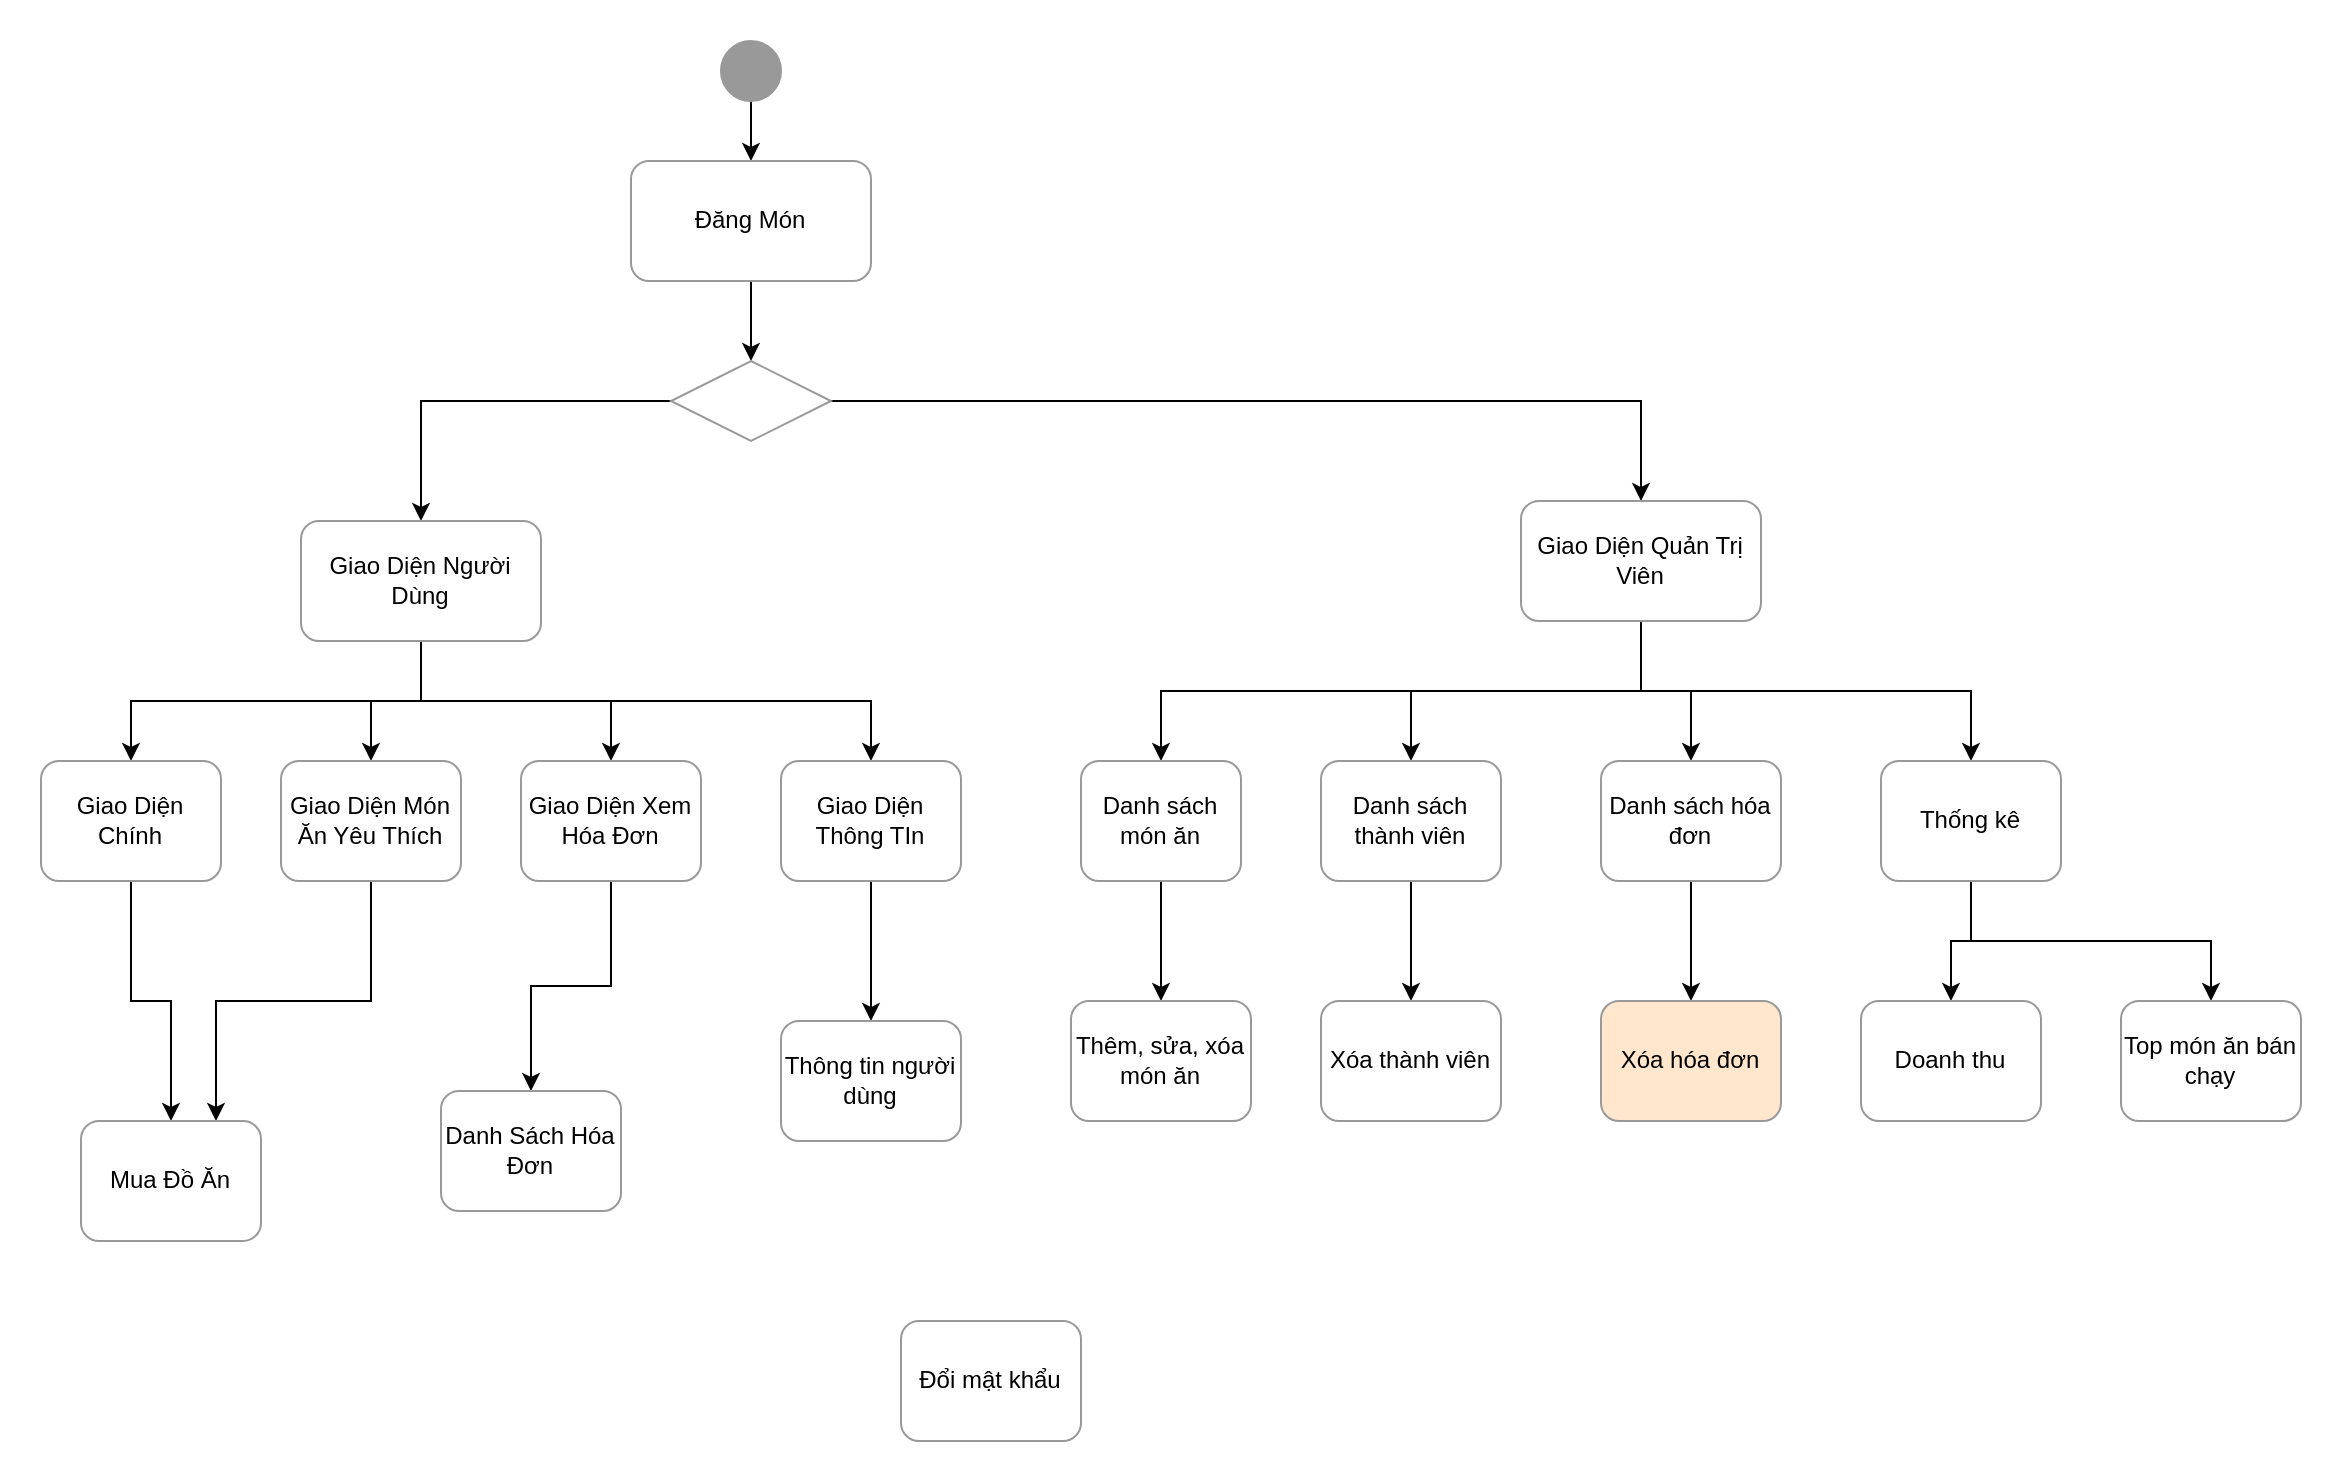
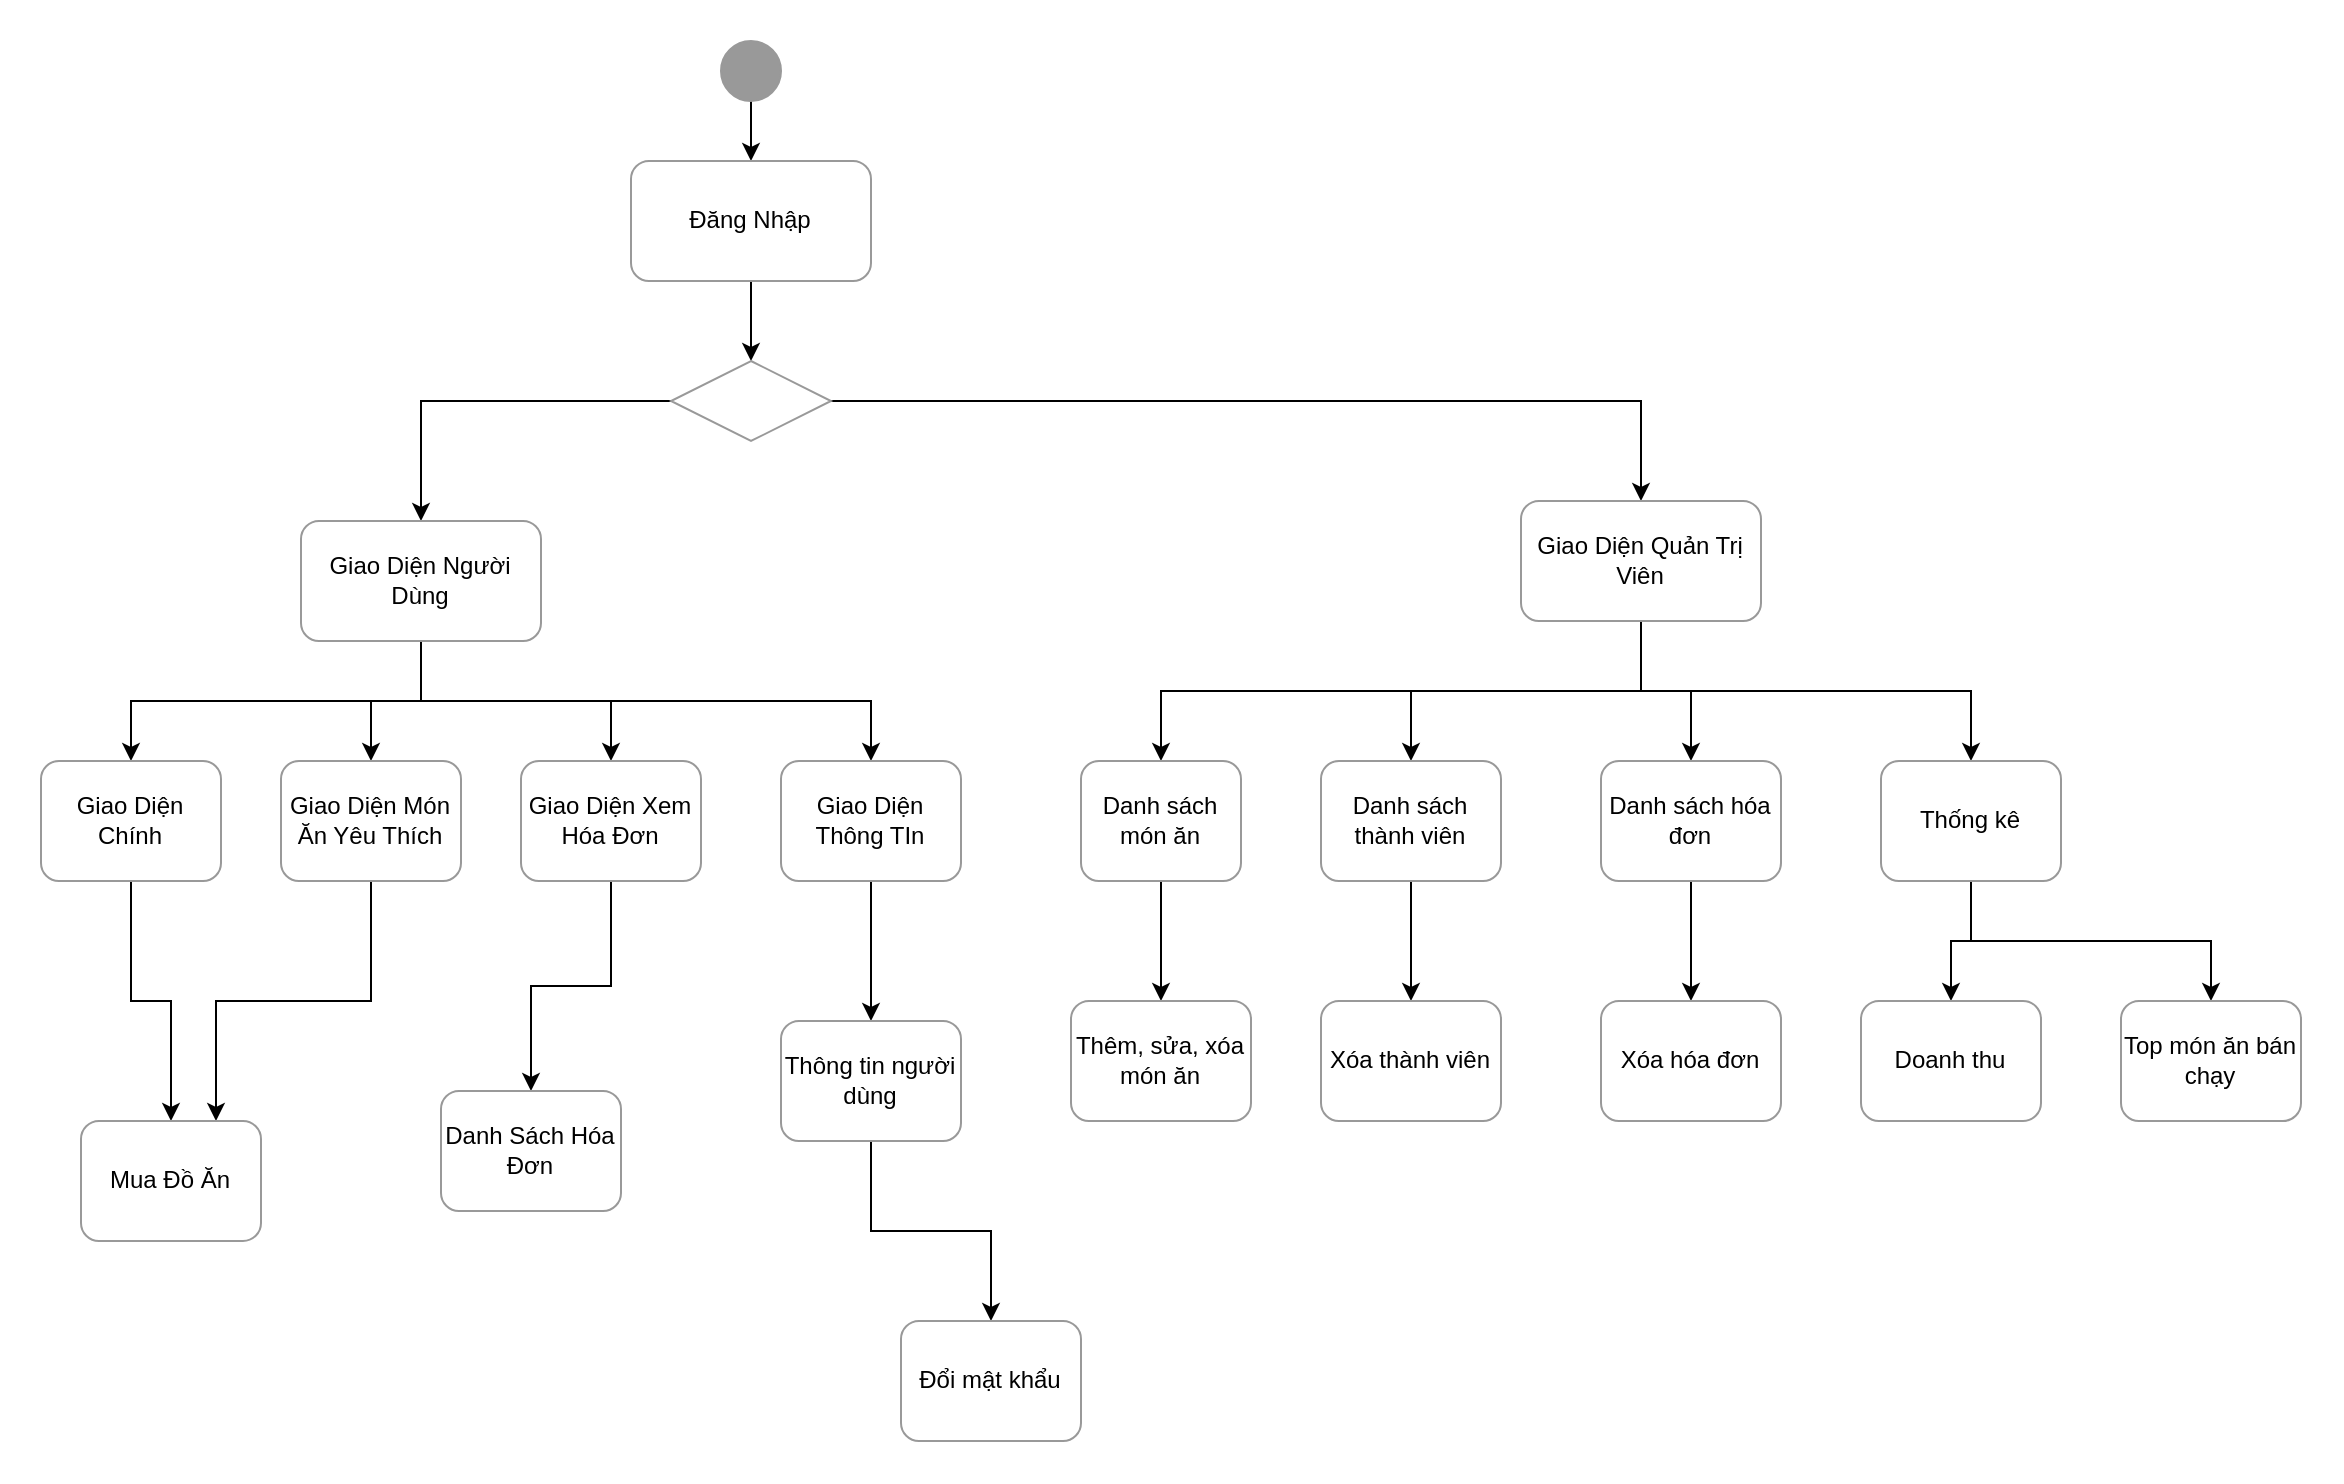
node "Đăng Món": label "Đăng Món" -> "Đăng Nhập"
node "Xóa hóa đơn": fillcolor #ffe6cc -> #ffffff
edge "Thông tin người dùng" -> "Đổi mật khẩu": added
